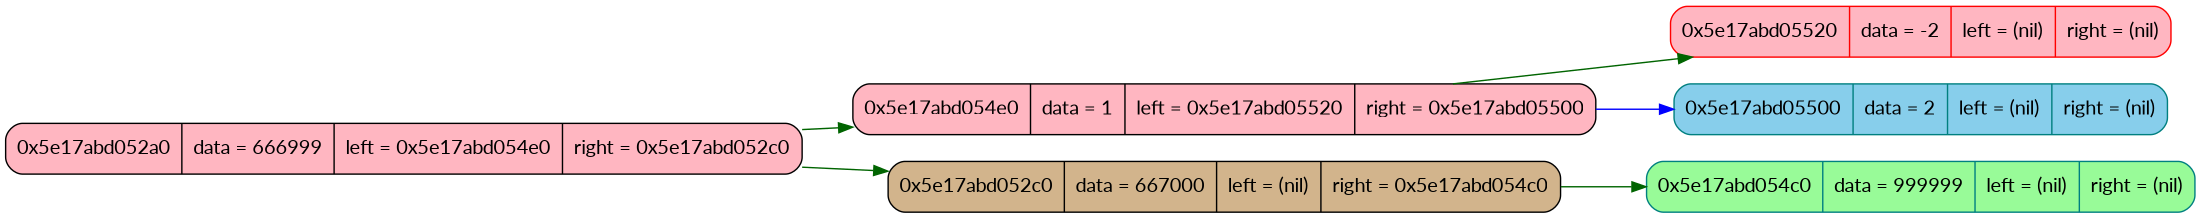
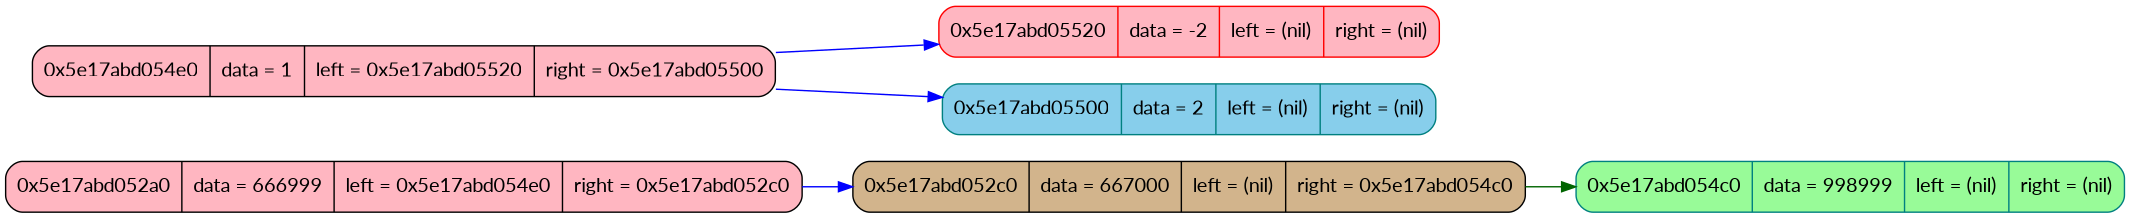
edge "0x5e17abd054e0" -> "0x5e17abd05520": color darkgreen -> blue
edge "0x5e17abd052a0" -> "0x5e17abd054e0": removed
edge "0x5e17abd052a0" -> "0x5e17abd052c0": color darkgreen -> blue
node "0x5e17abd054c0": text "data = 999999" -> "data = 998999"
